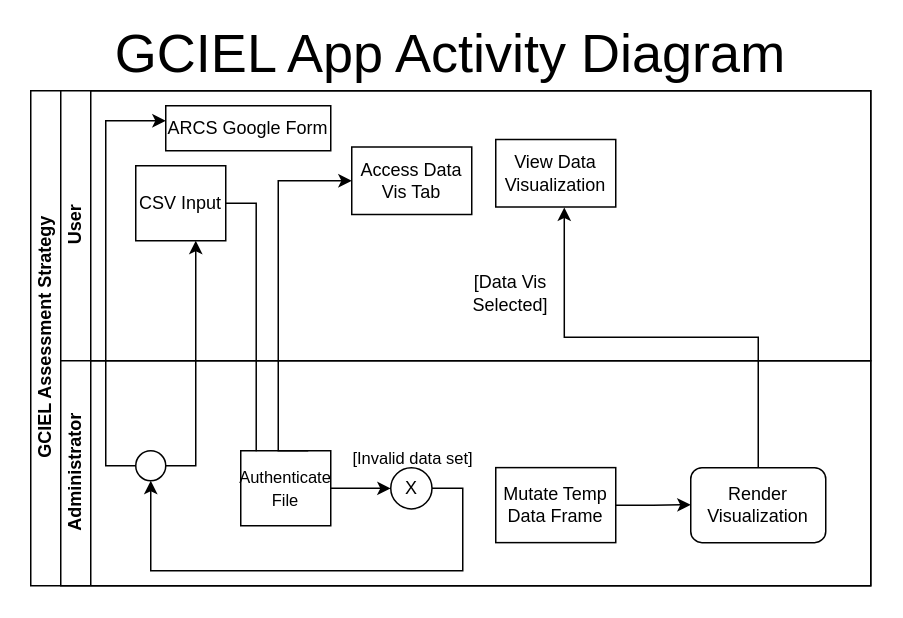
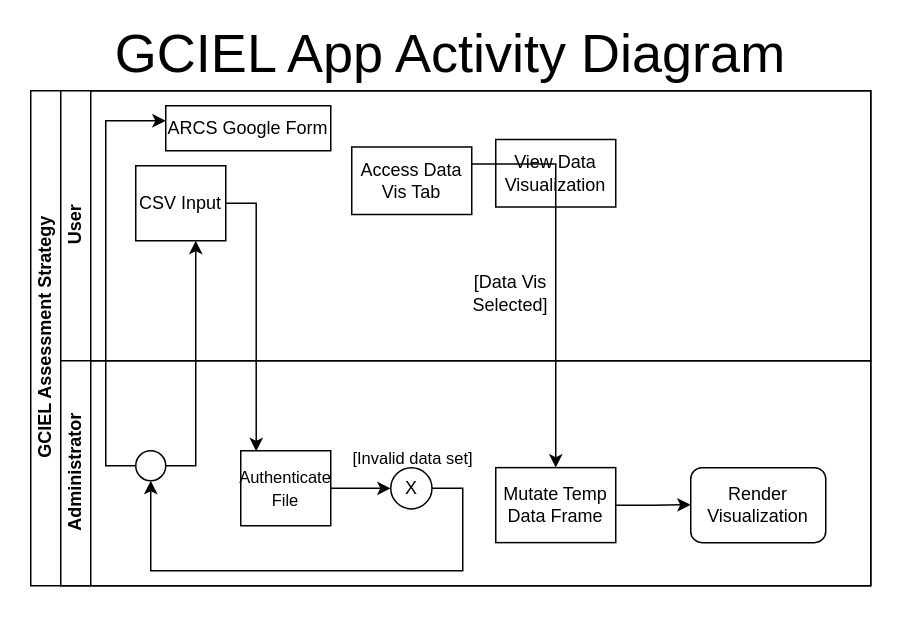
edge "Access Data Vis Tab" -> "Mutate Temp Data Frame": added
edge "Authenticate File" -> "Access Data Vis Tab": removed
edge "Render Visualization" -> "View Data Visualization": removed
edge "CSV Input" -- "Authenticate File": arrowhead none -> classic
